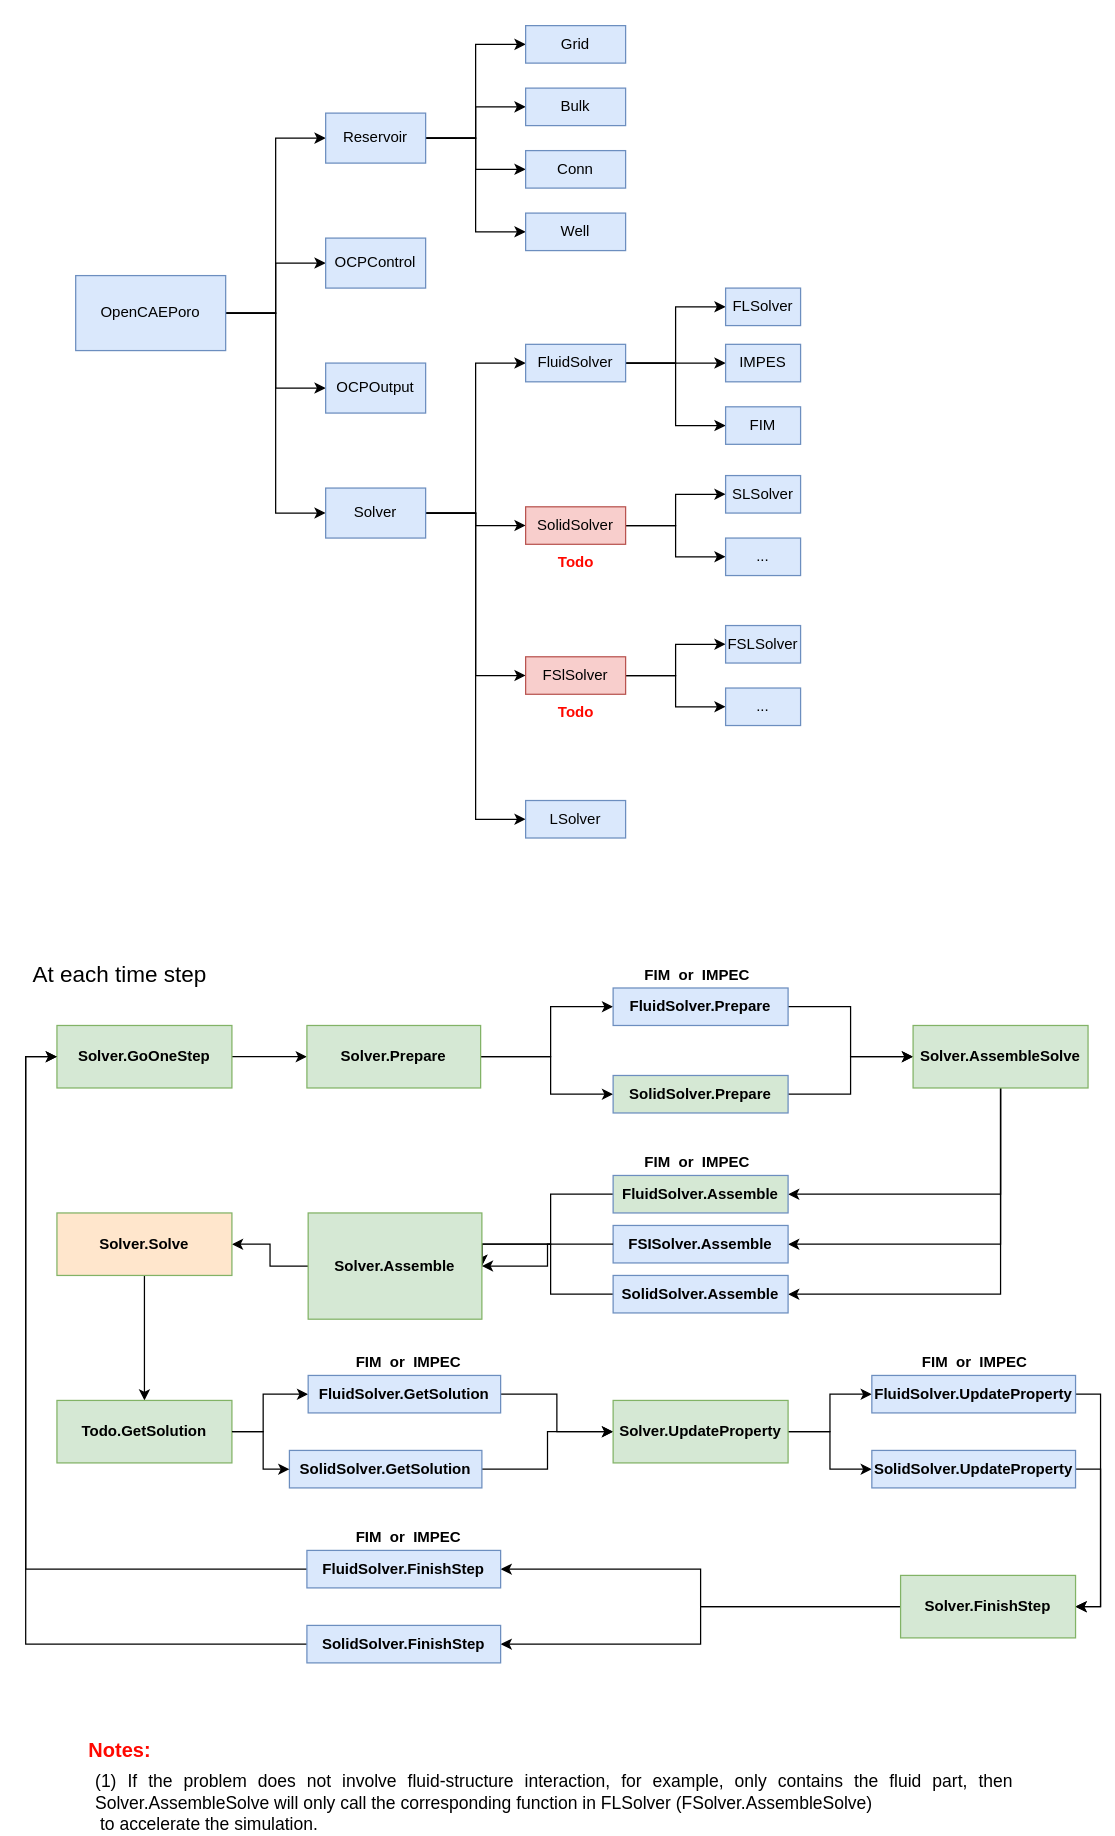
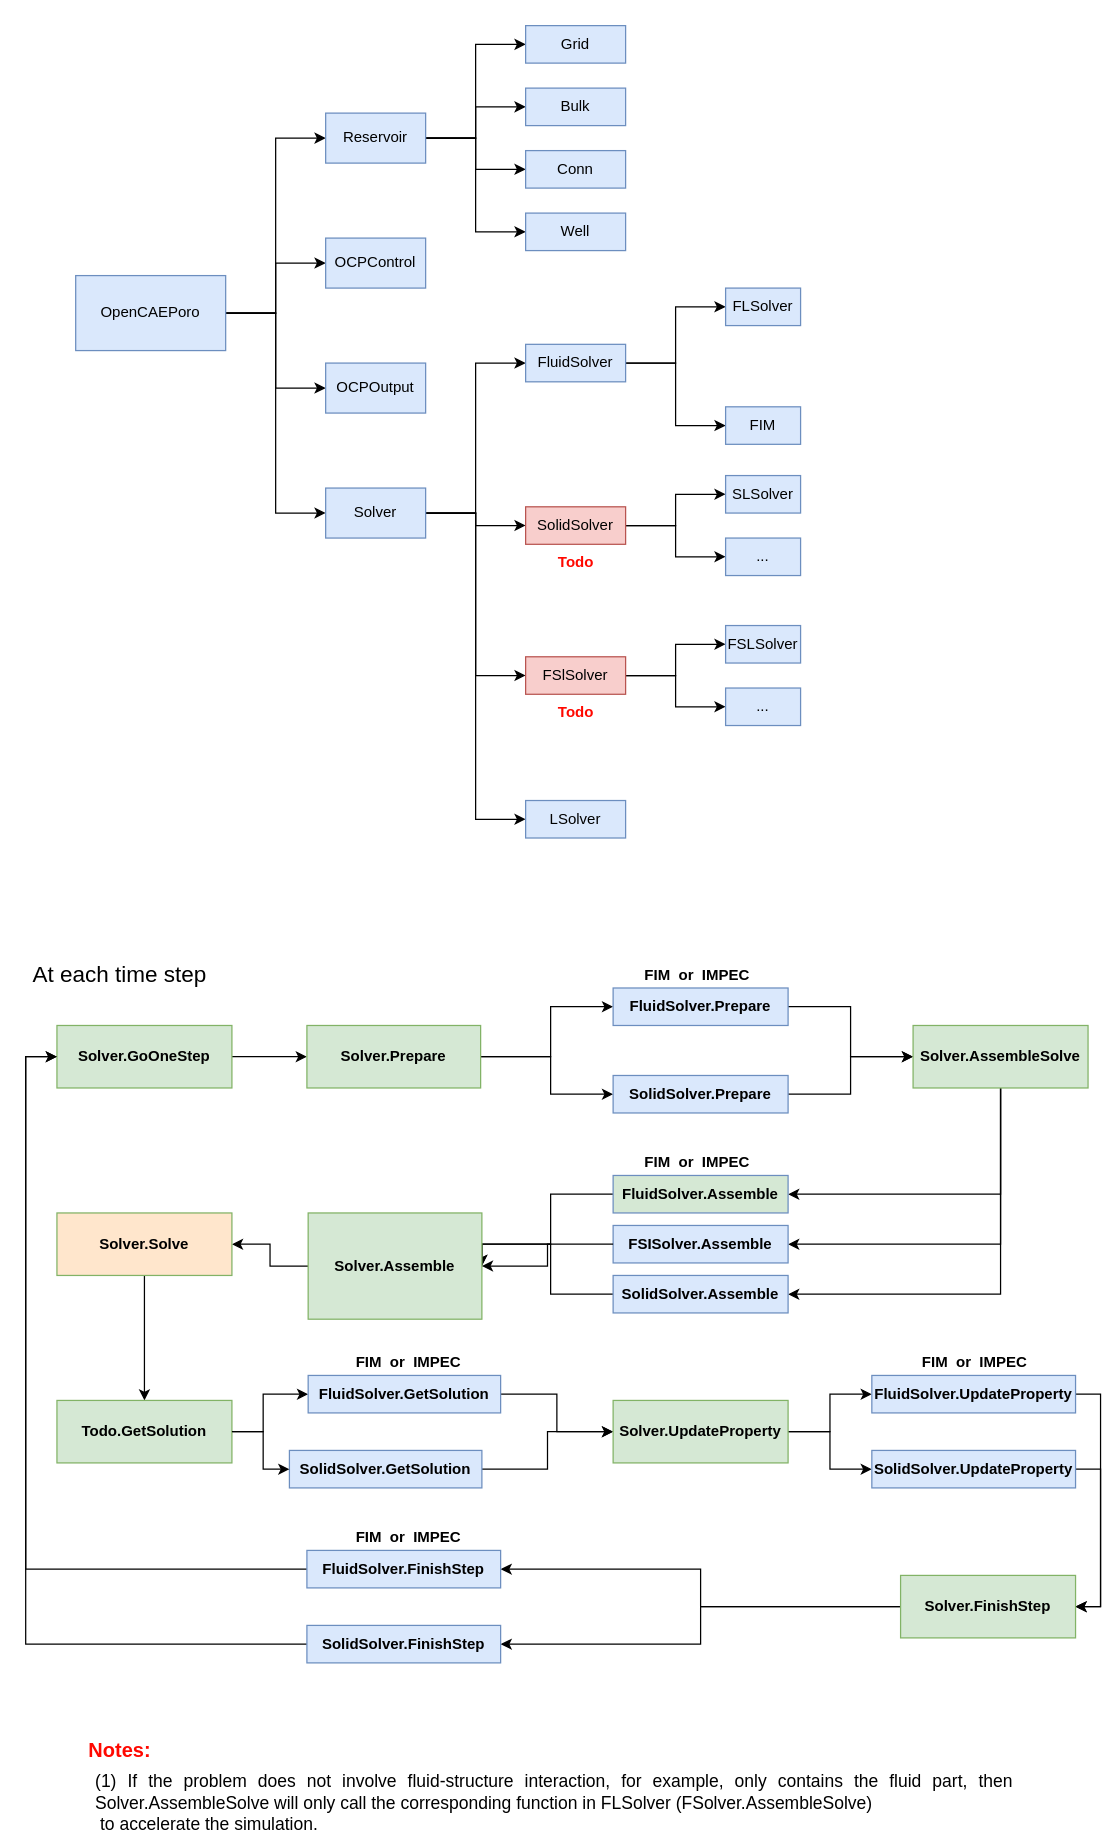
edge "FluidSolver" -> "IMPES": removed
node "IMPES": removed
node "SolidSolver.Prepare": fillcolor #d5e8d4 -> #dae8fc
